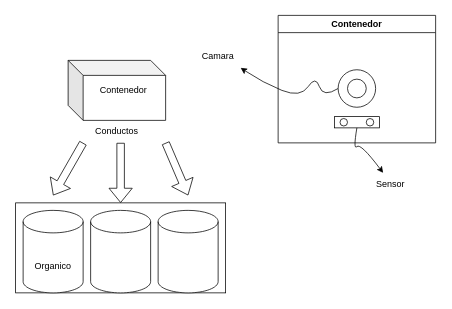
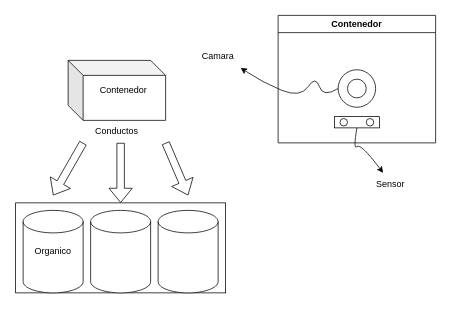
node "Organico": moved (53, 267) -> (53, 252)
